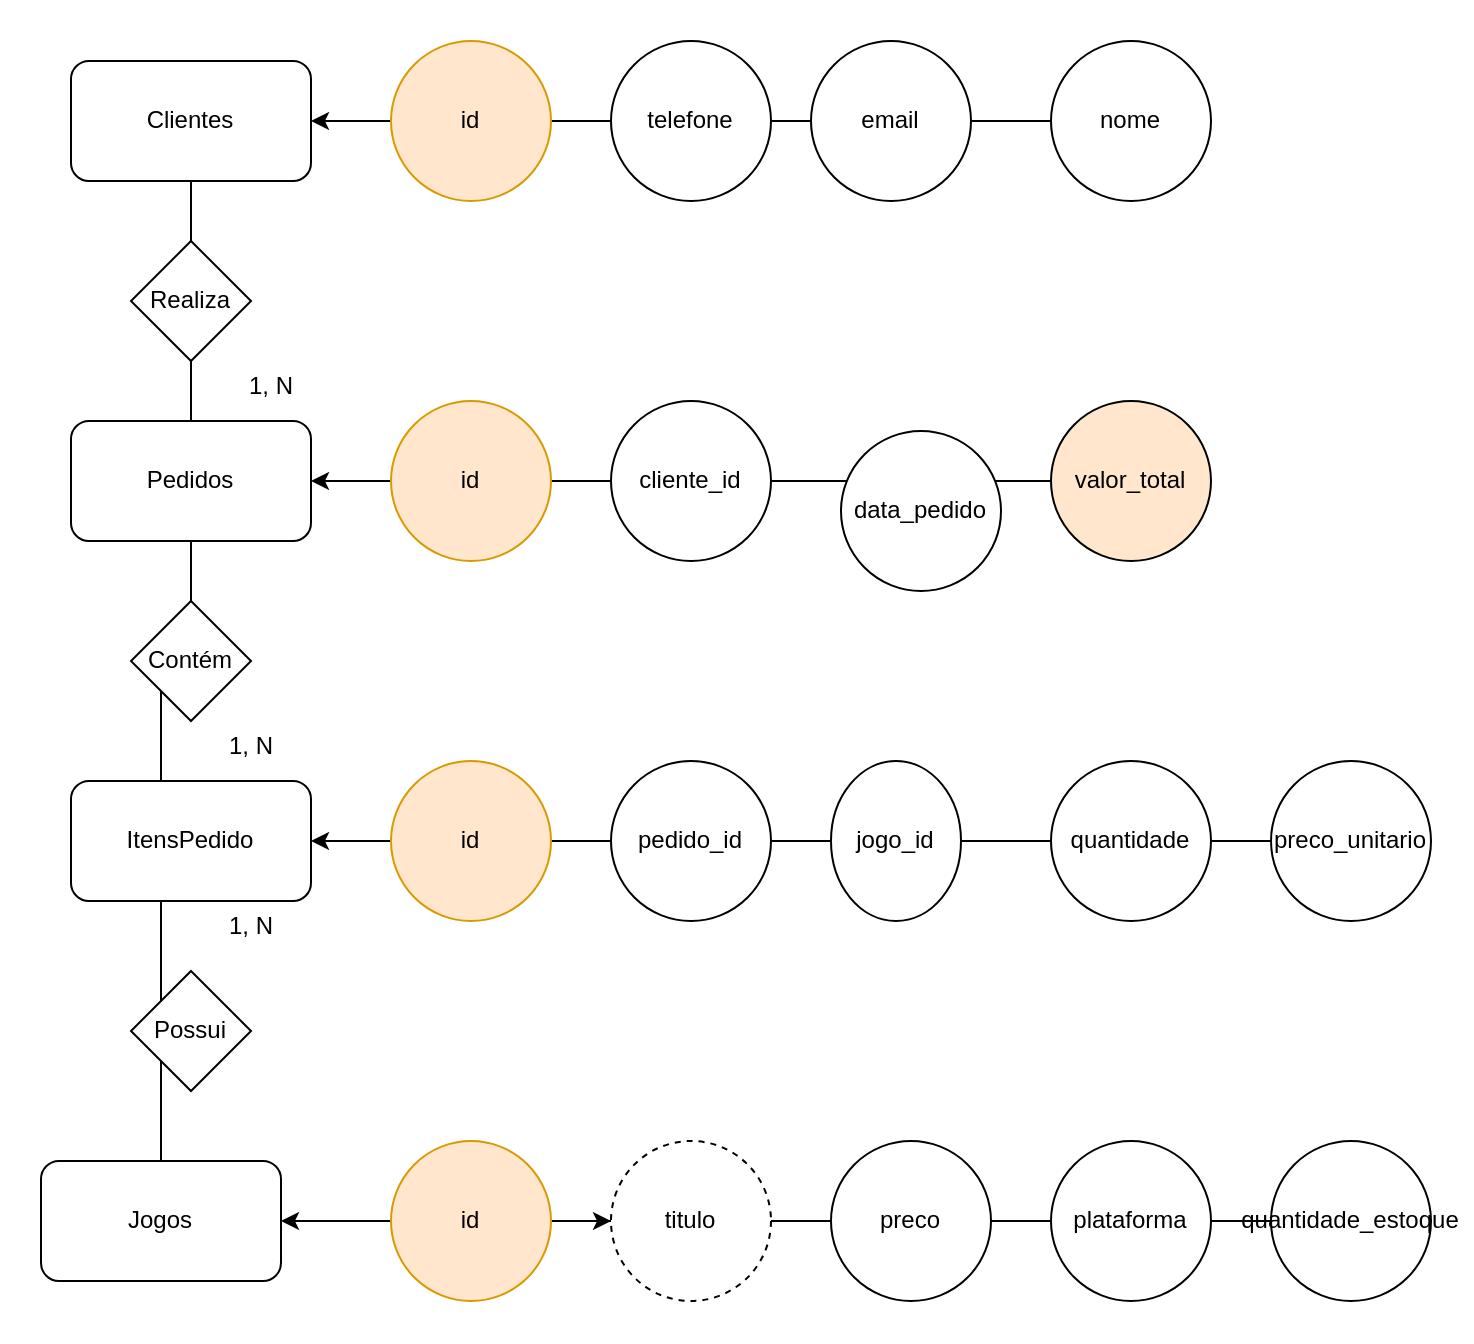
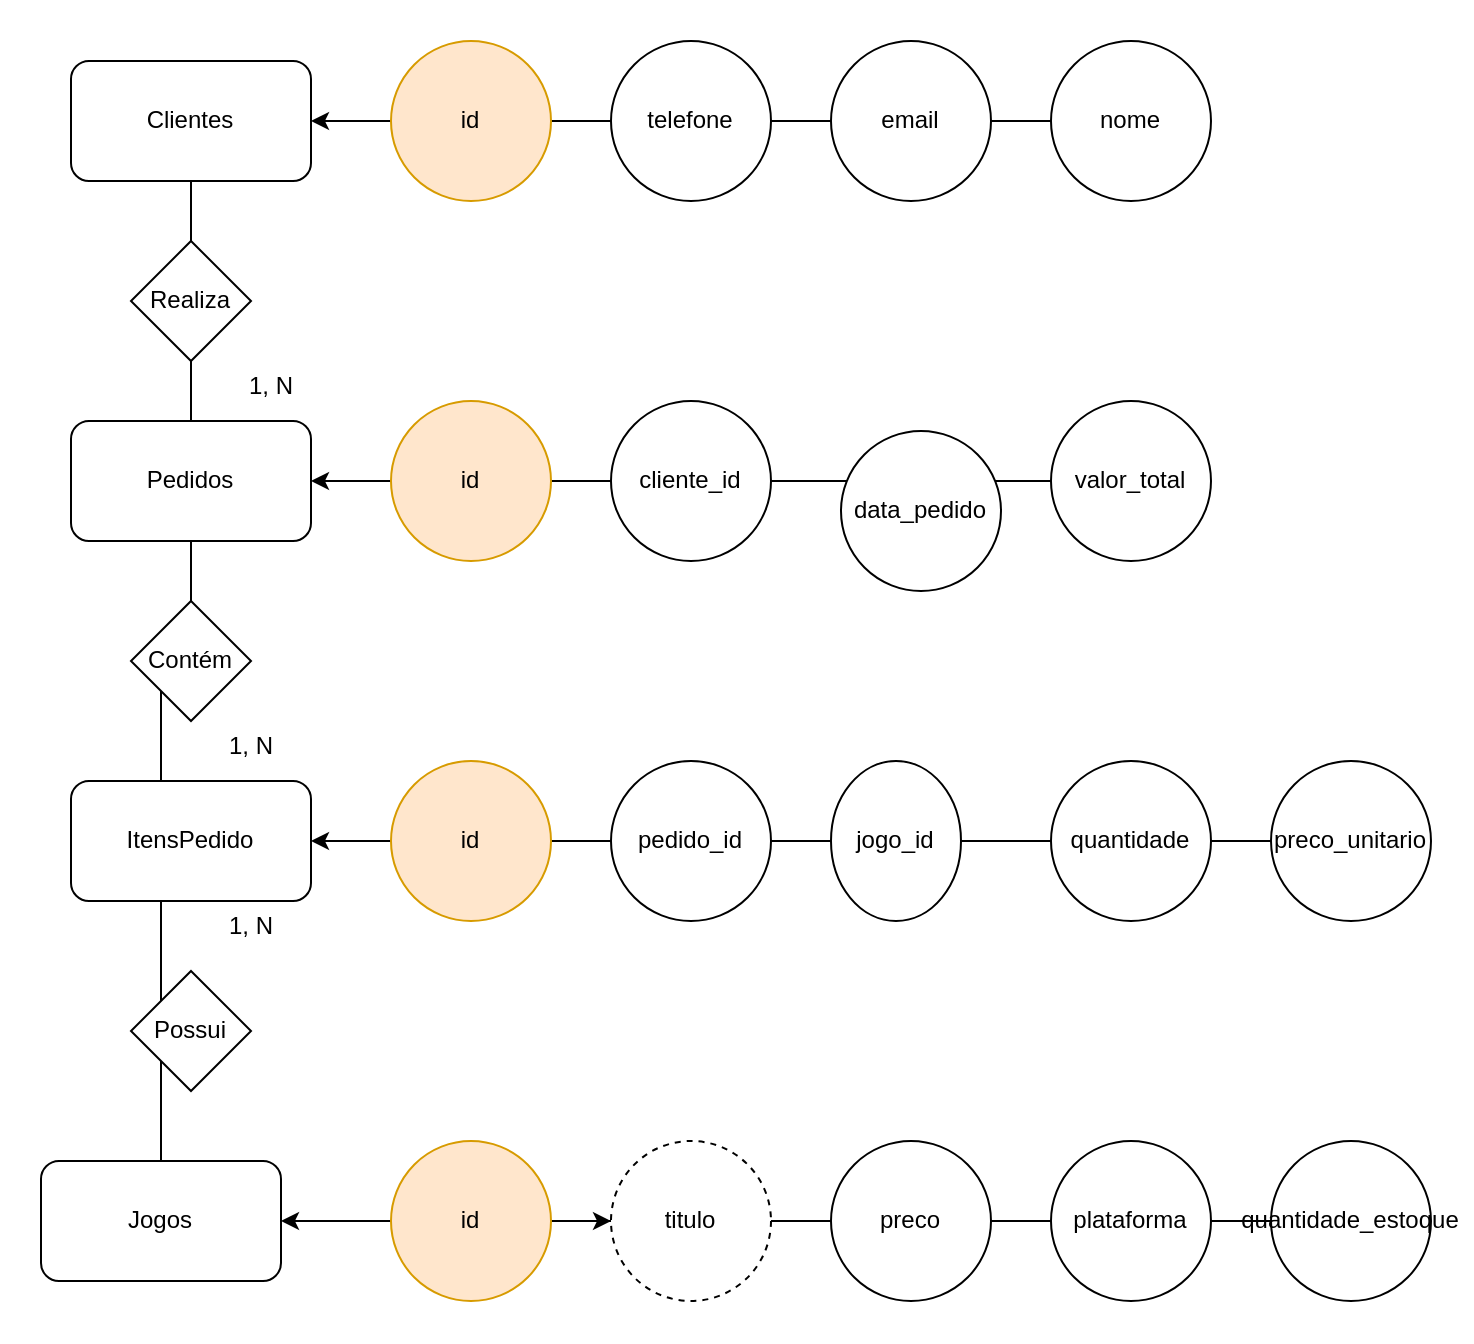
node "email": moved (891, 121) -> (911, 121)
node "valor_total": fillcolor #ffe6cc -> #ffffff
